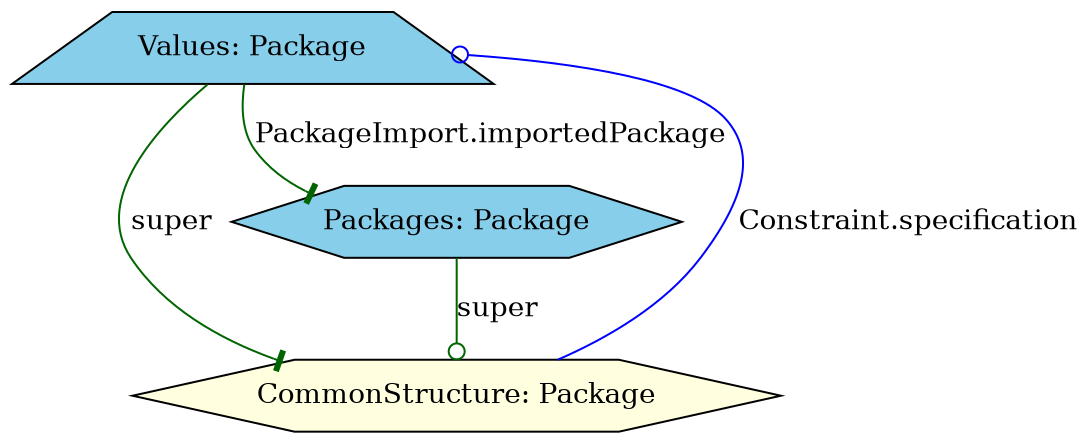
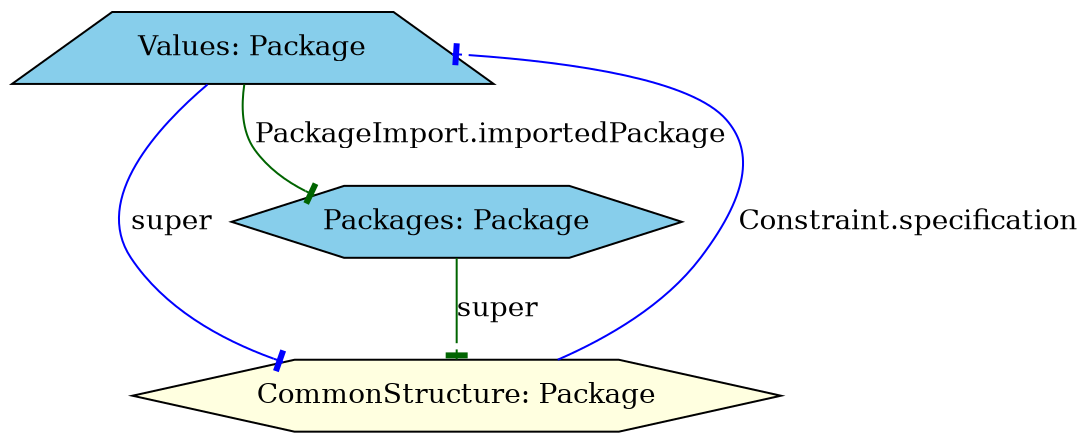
edge "CommonStructure: Package" -> "Values: Package": arrowhead odot -> tee
edge "Values: Package" -> "CommonStructure: Package": color darkgreen -> blue
edge "Packages: Package" -> "CommonStructure: Package": arrowhead odot -> tee
